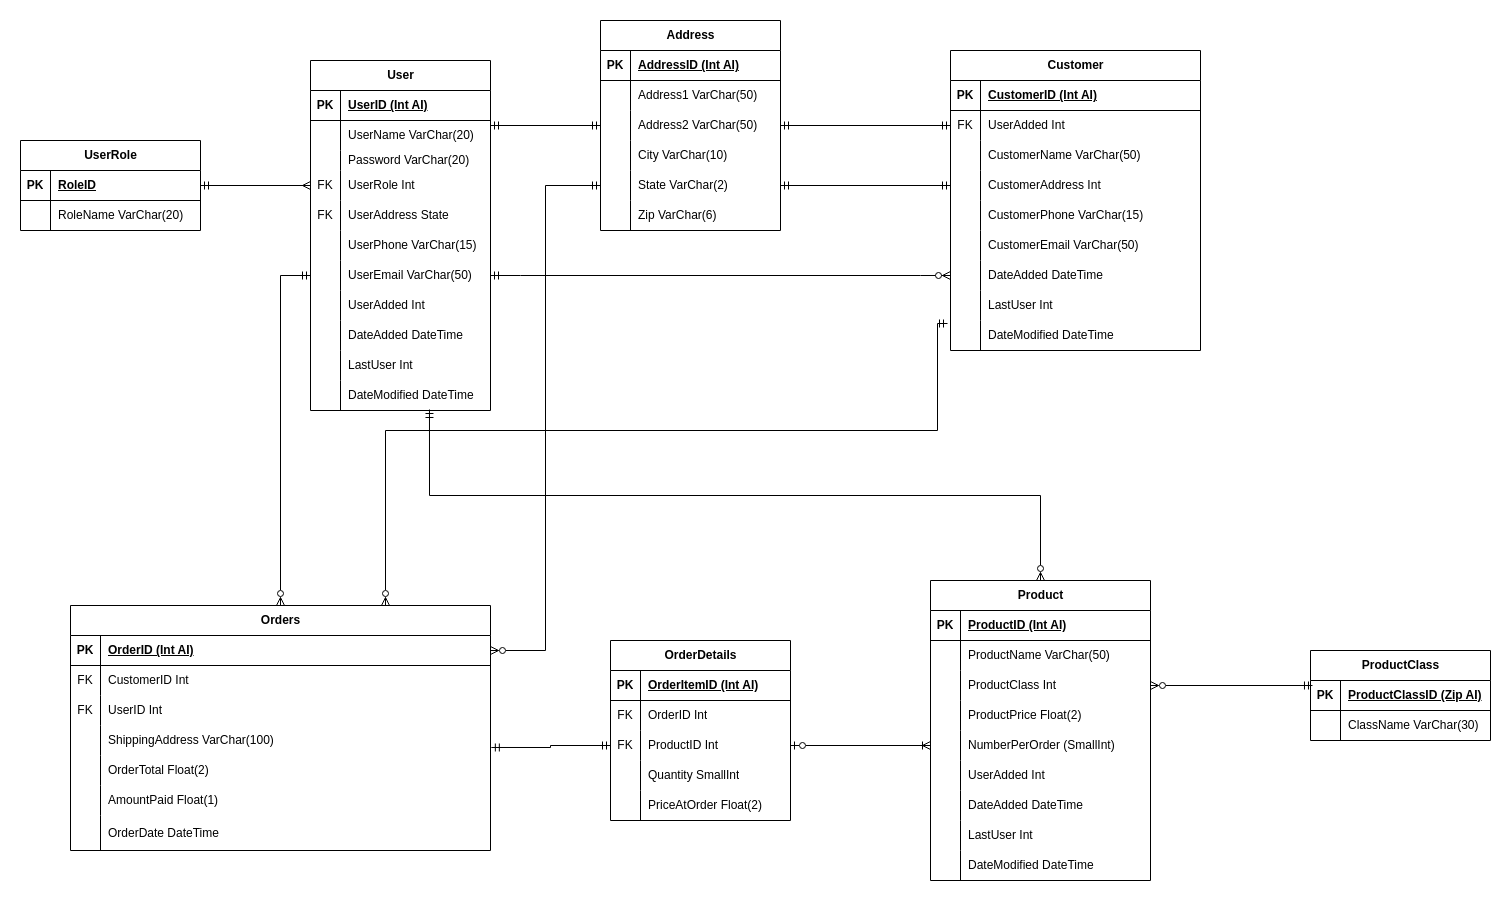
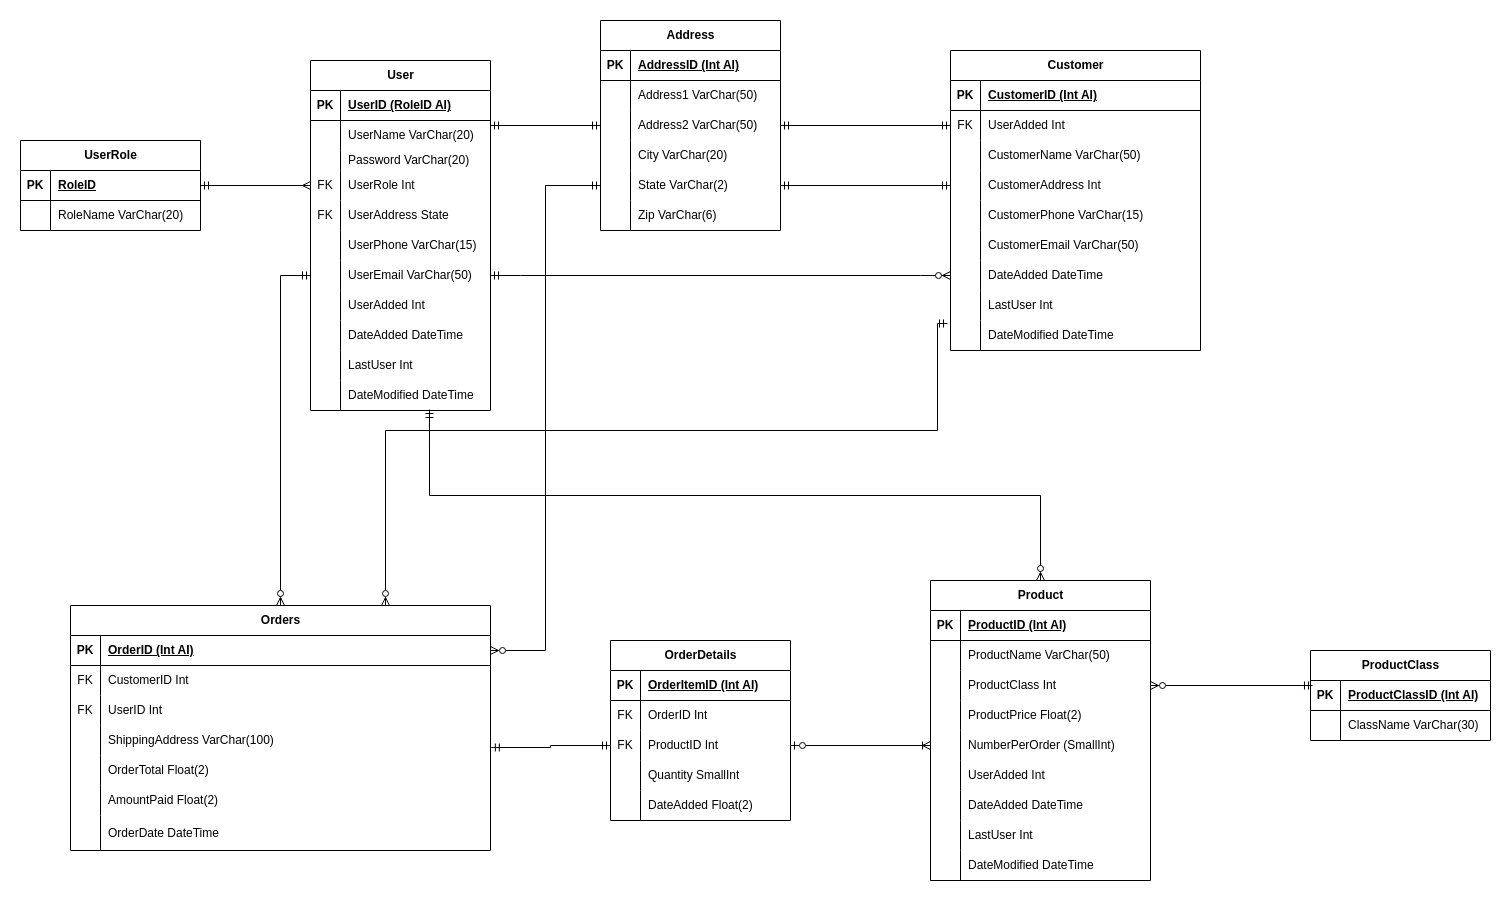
node "UserID (Int AI)": label "UserID (Int AI)" -> "UserID (RoleID AI)"
node "City VarChar(10)": label "City VarChar(10)" -> "City VarChar(20)"
node "ProductClassID (Zip AI)": label "ProductClassID (Zip AI)" -> "ProductClassID (Int AI)"
node "AmountPaid Float(1)": label "AmountPaid Float(1)" -> "AmountPaid Float(2)"
node "PriceAtOrder Float(2)": label "PriceAtOrder Float(2)" -> "DateAdded Float(2)"
